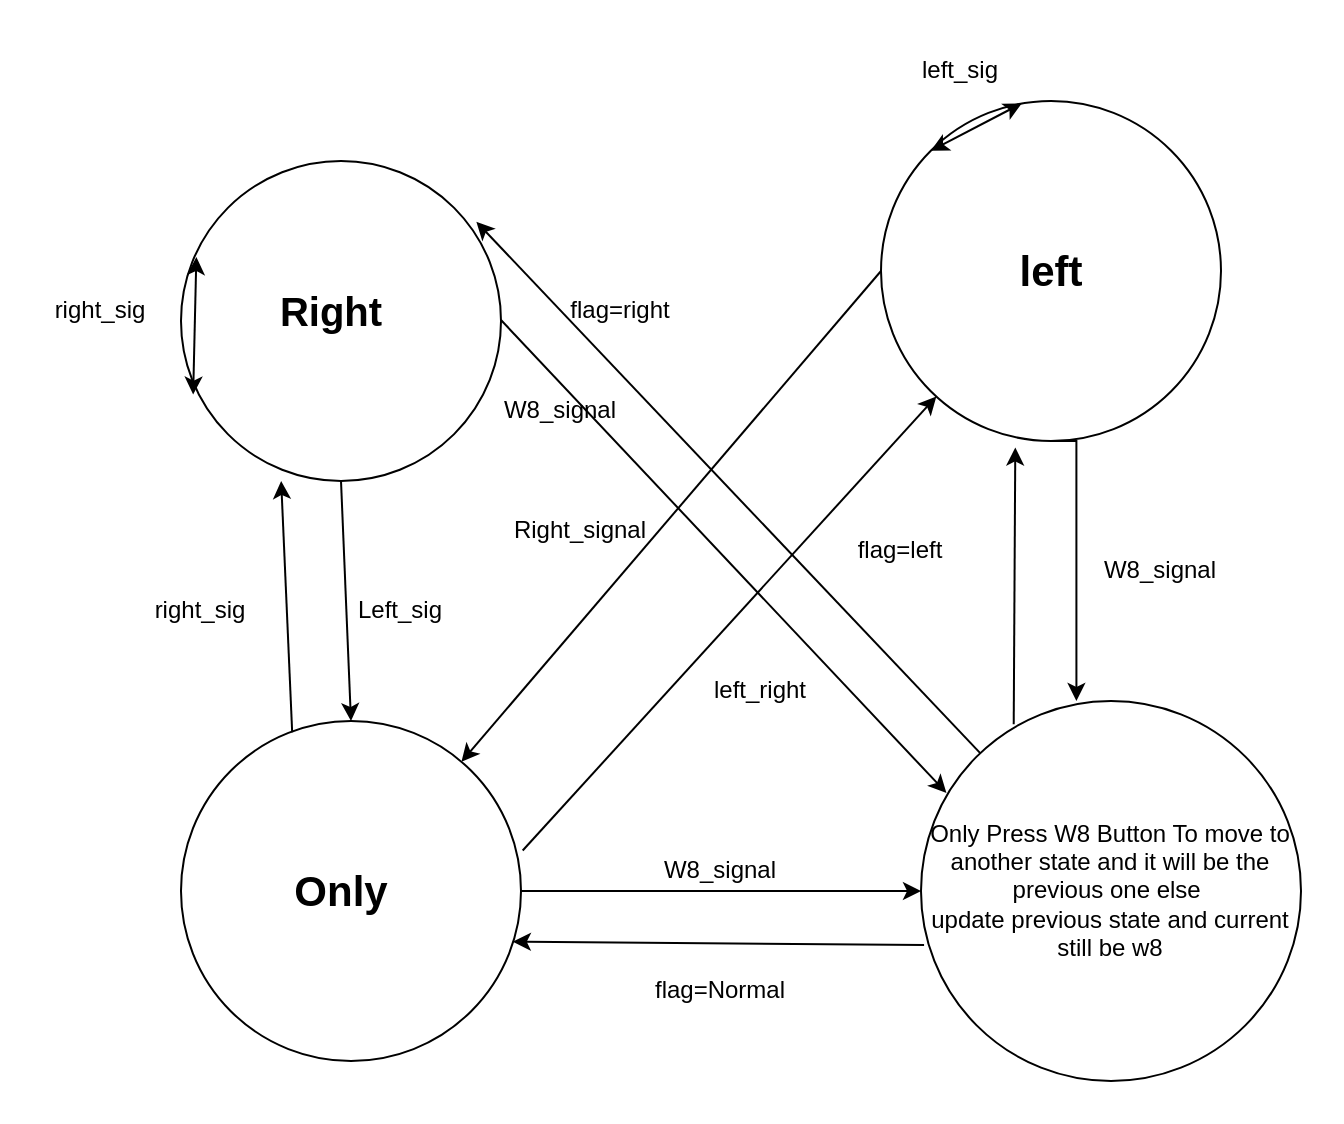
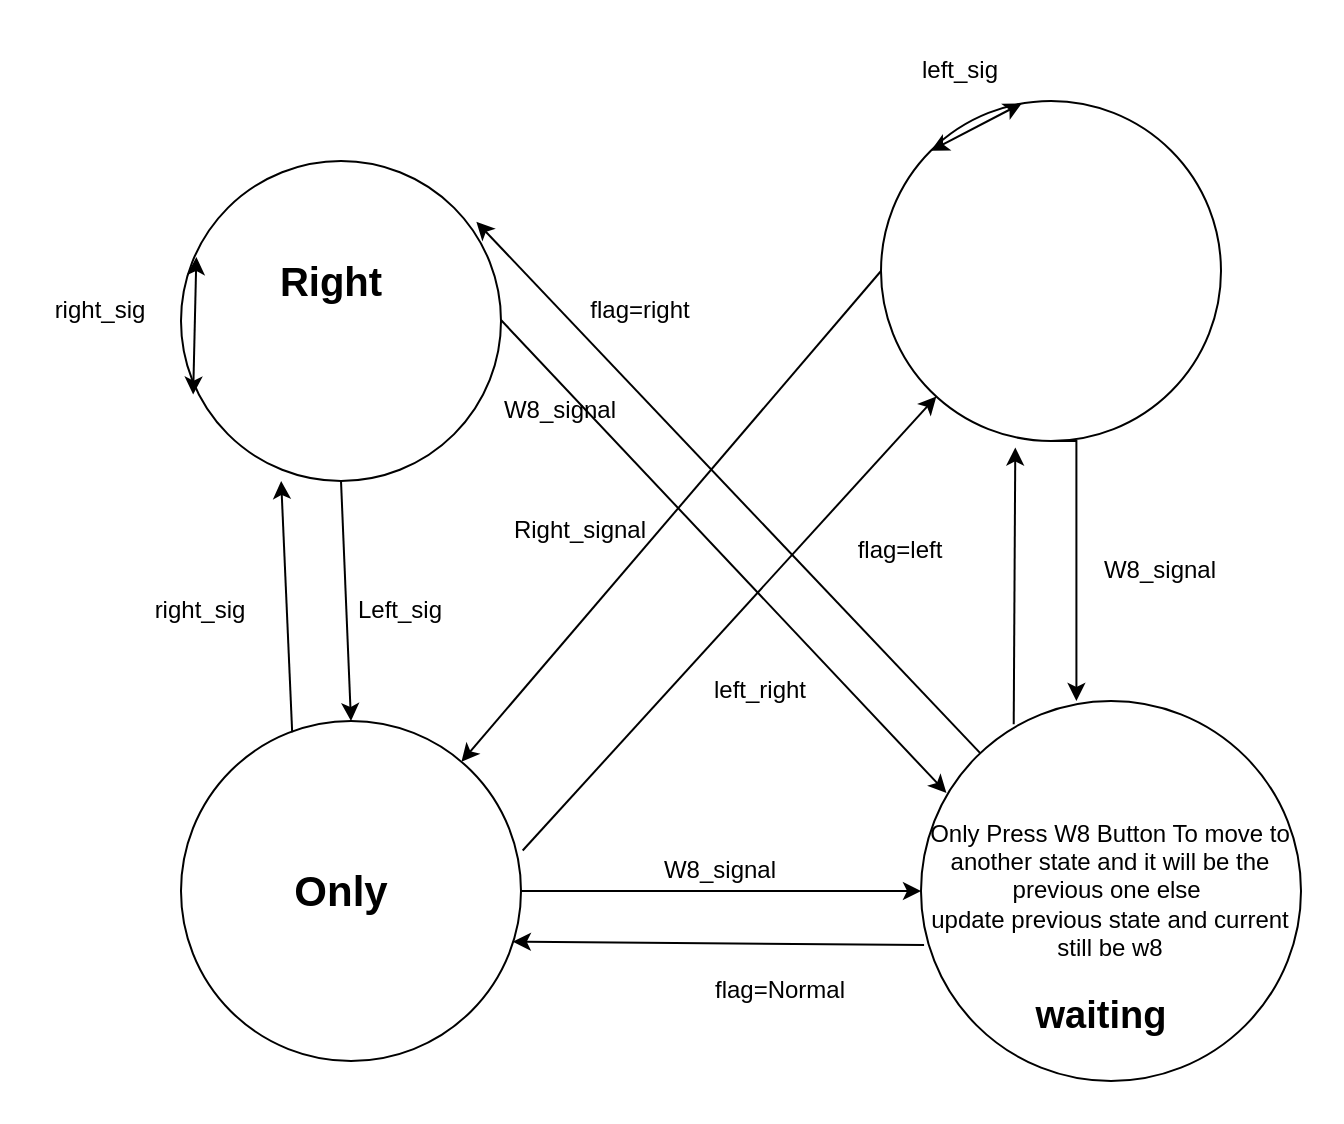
node "left": removed
node "Right": moved (331, 311) -> (331, 281)
node "flag=right": moved (621, 311) -> (641, 311)
node "flag=Normal": moved (721, 991) -> (781, 991)
node "waiting": added
